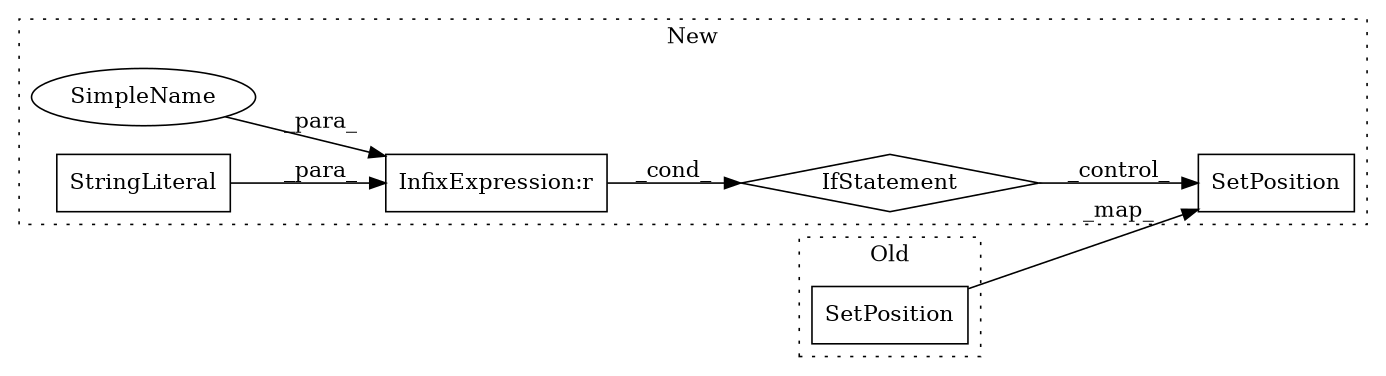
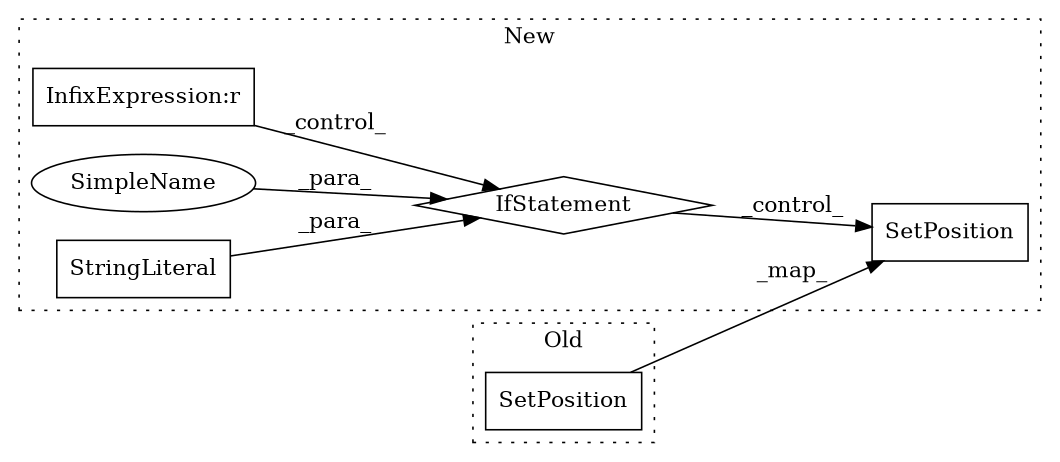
edge "SimpleName" -> "InfixExpression:r": now "SimpleName" -> "IfStatement"
edge "InfixExpression:r" -> "IfStatement": label "_cond_" -> "_control_"
edge "StringLiteral" -> "InfixExpression:r": now "StringLiteral" -> "IfStatement"
